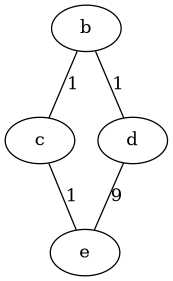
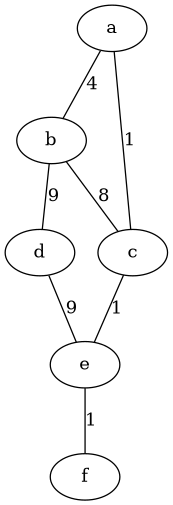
node "a": added
edge "b" -- "c": label "1" -> "8"
edge "b" -- "d": label "1" -> "9"
node "f": added
